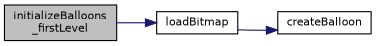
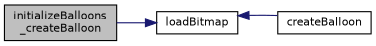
node "initializeBalloons _firstLevel": label "initializeBalloons _firstLevel" -> "initializeBalloons _createBalloon"
edge "loadBitmap" -> "createBalloon": reversed
